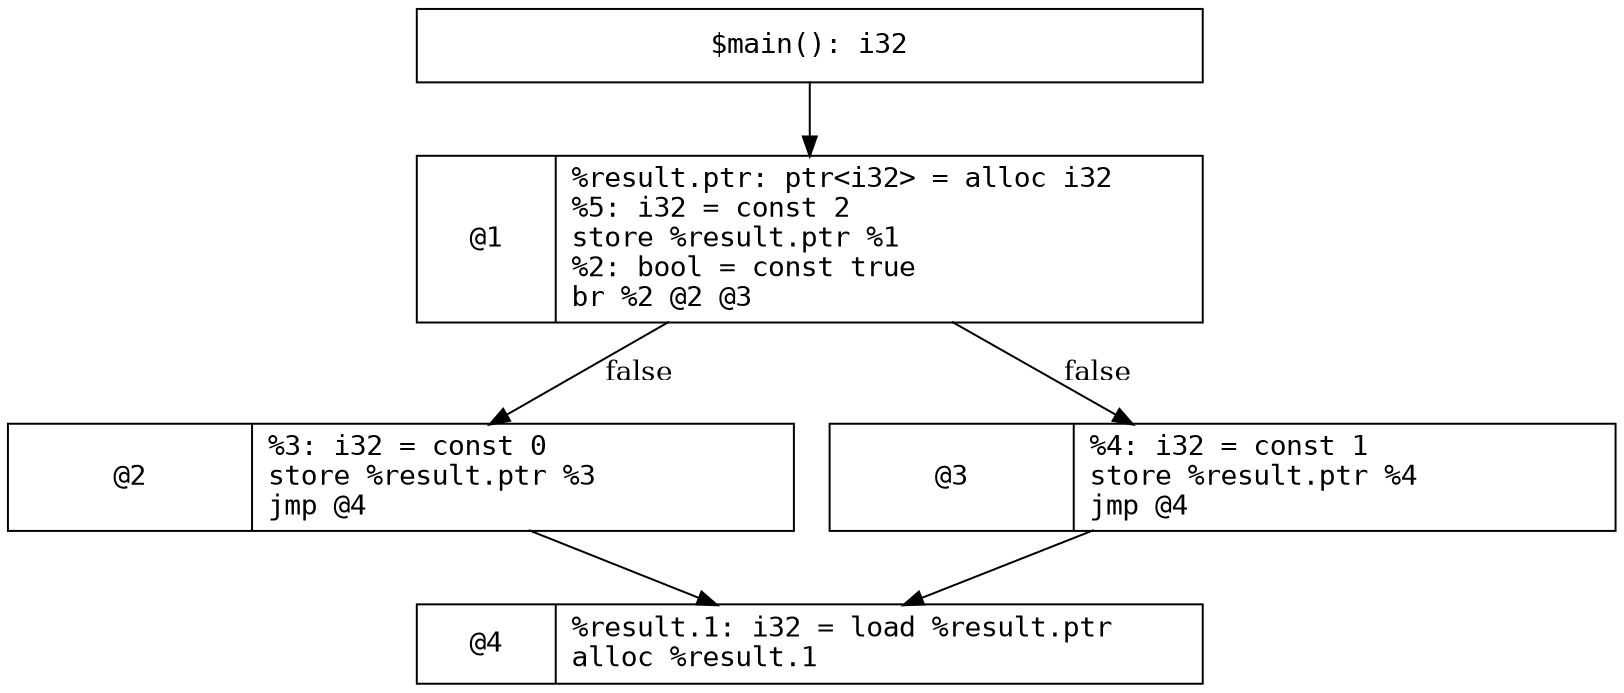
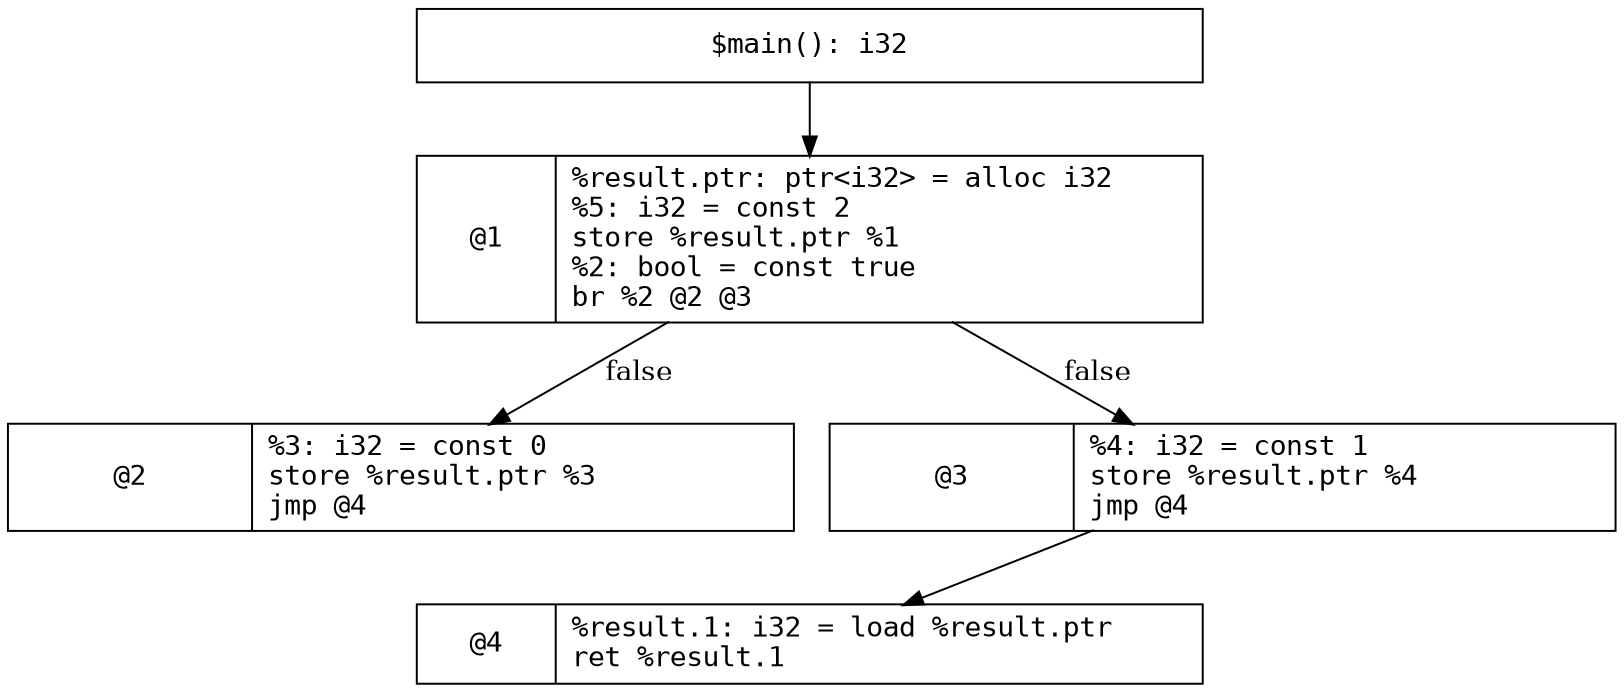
edge "@2" -> "@4": removed
node "@4": text "alloc %result.1" -> "ret %result.1"
